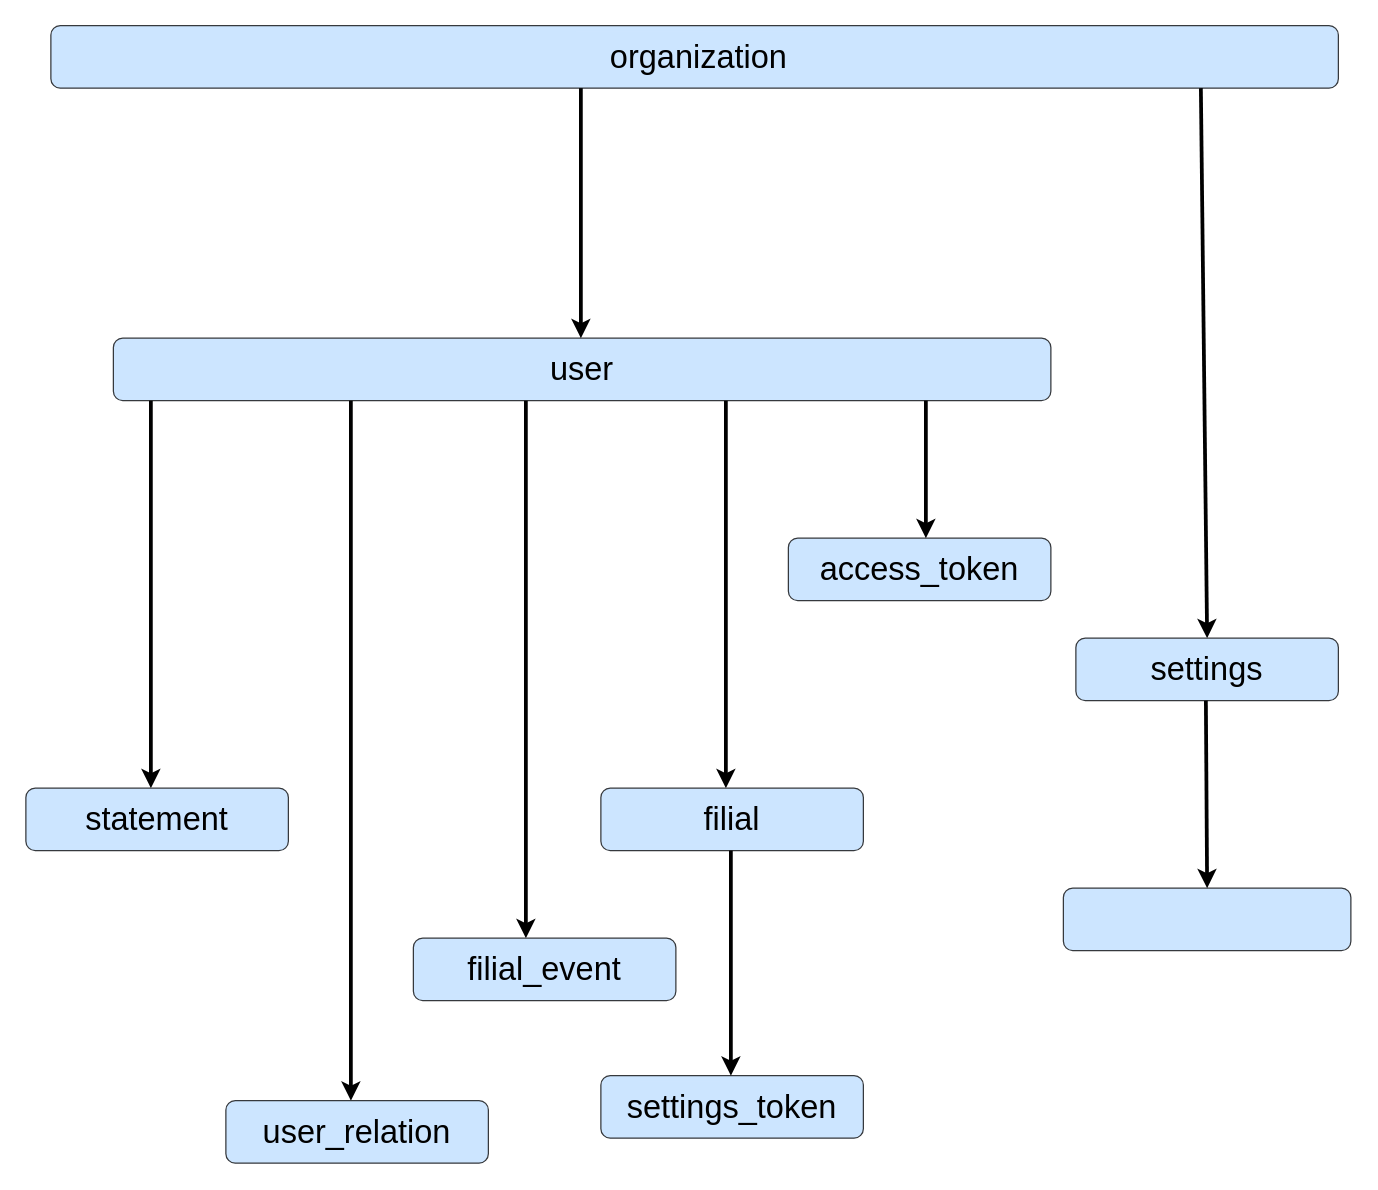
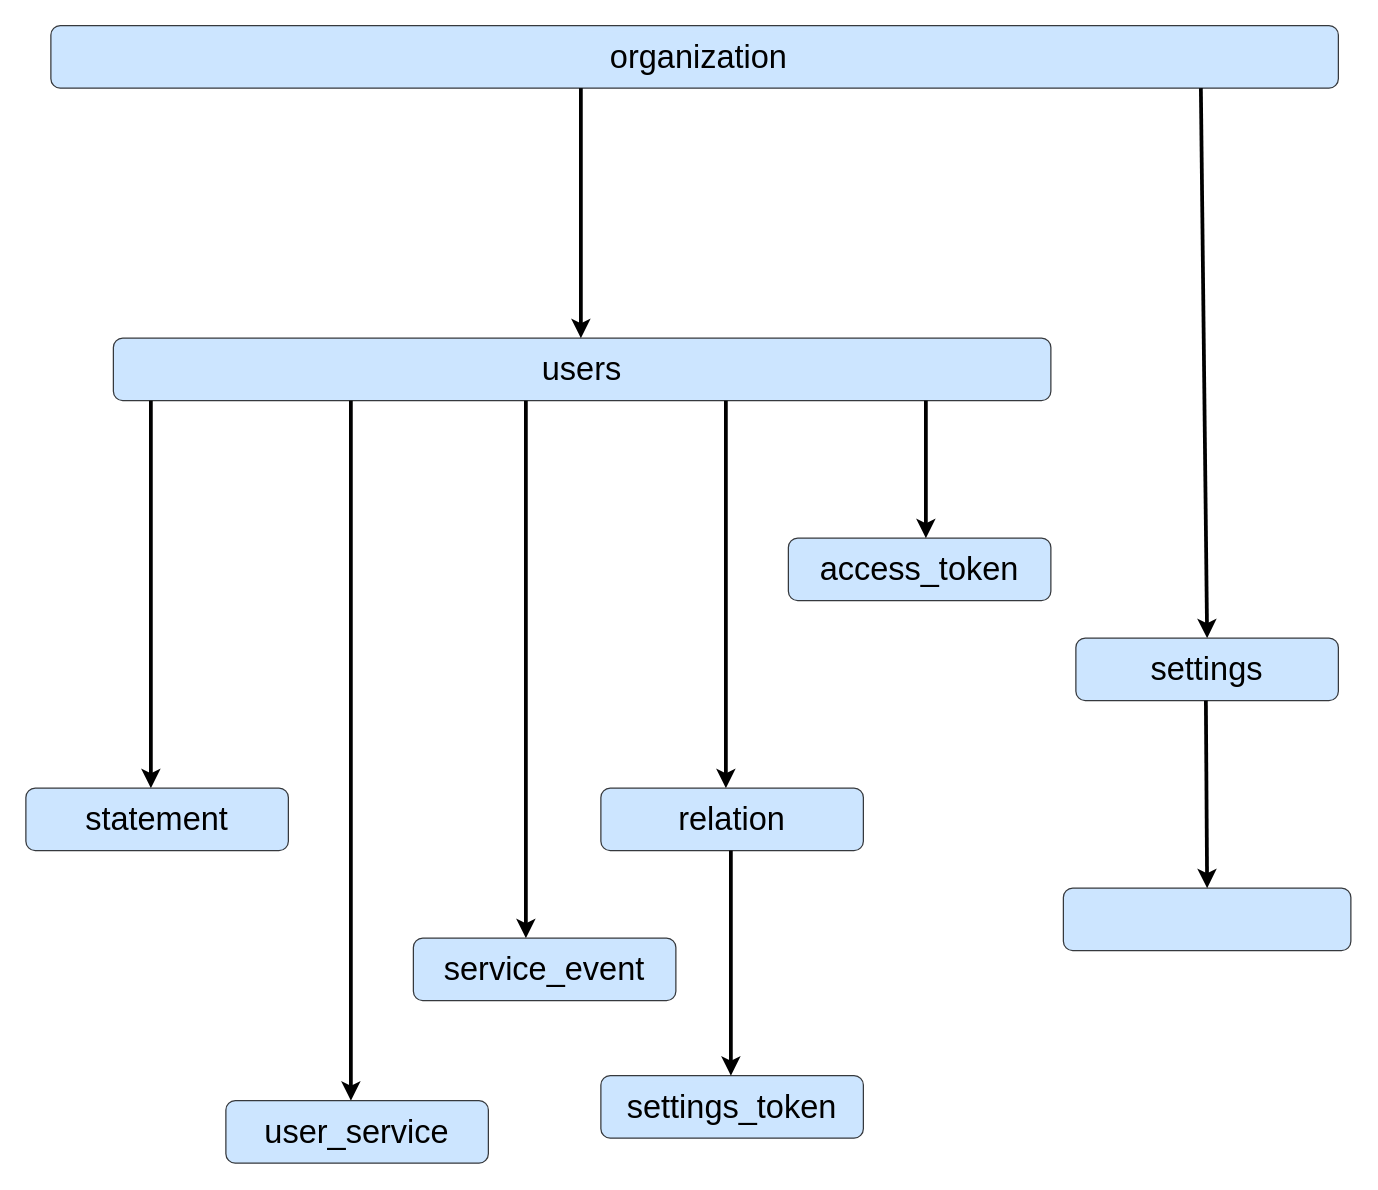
node "user": label "user" -> "users"
node "filial": label "filial" -> "relation"
node "filial_event": label "filial_event" -> "service_event"
node "user_relation": label "user_relation" -> "user_service"
